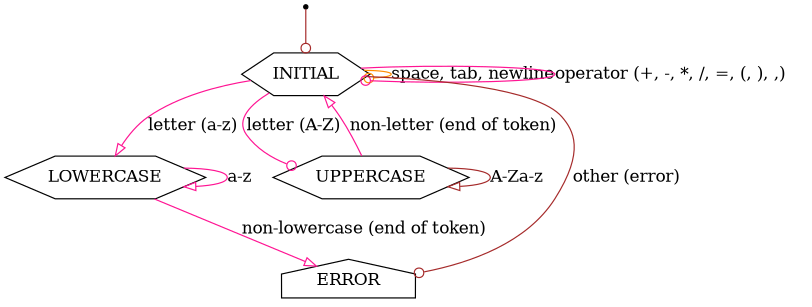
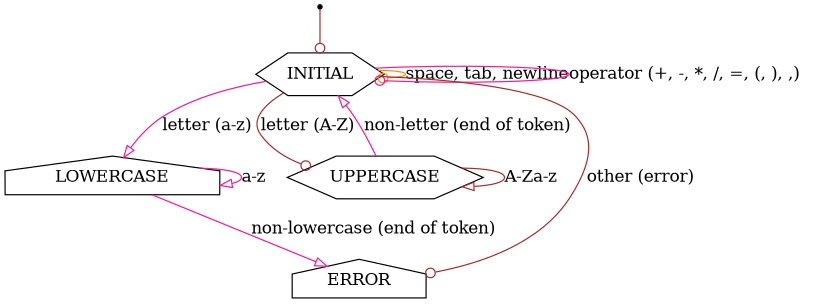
edge "INITIAL" -> "UPPERCASE": color deeppink -> brown
node "LOWERCASE": shape hexagon -> house
